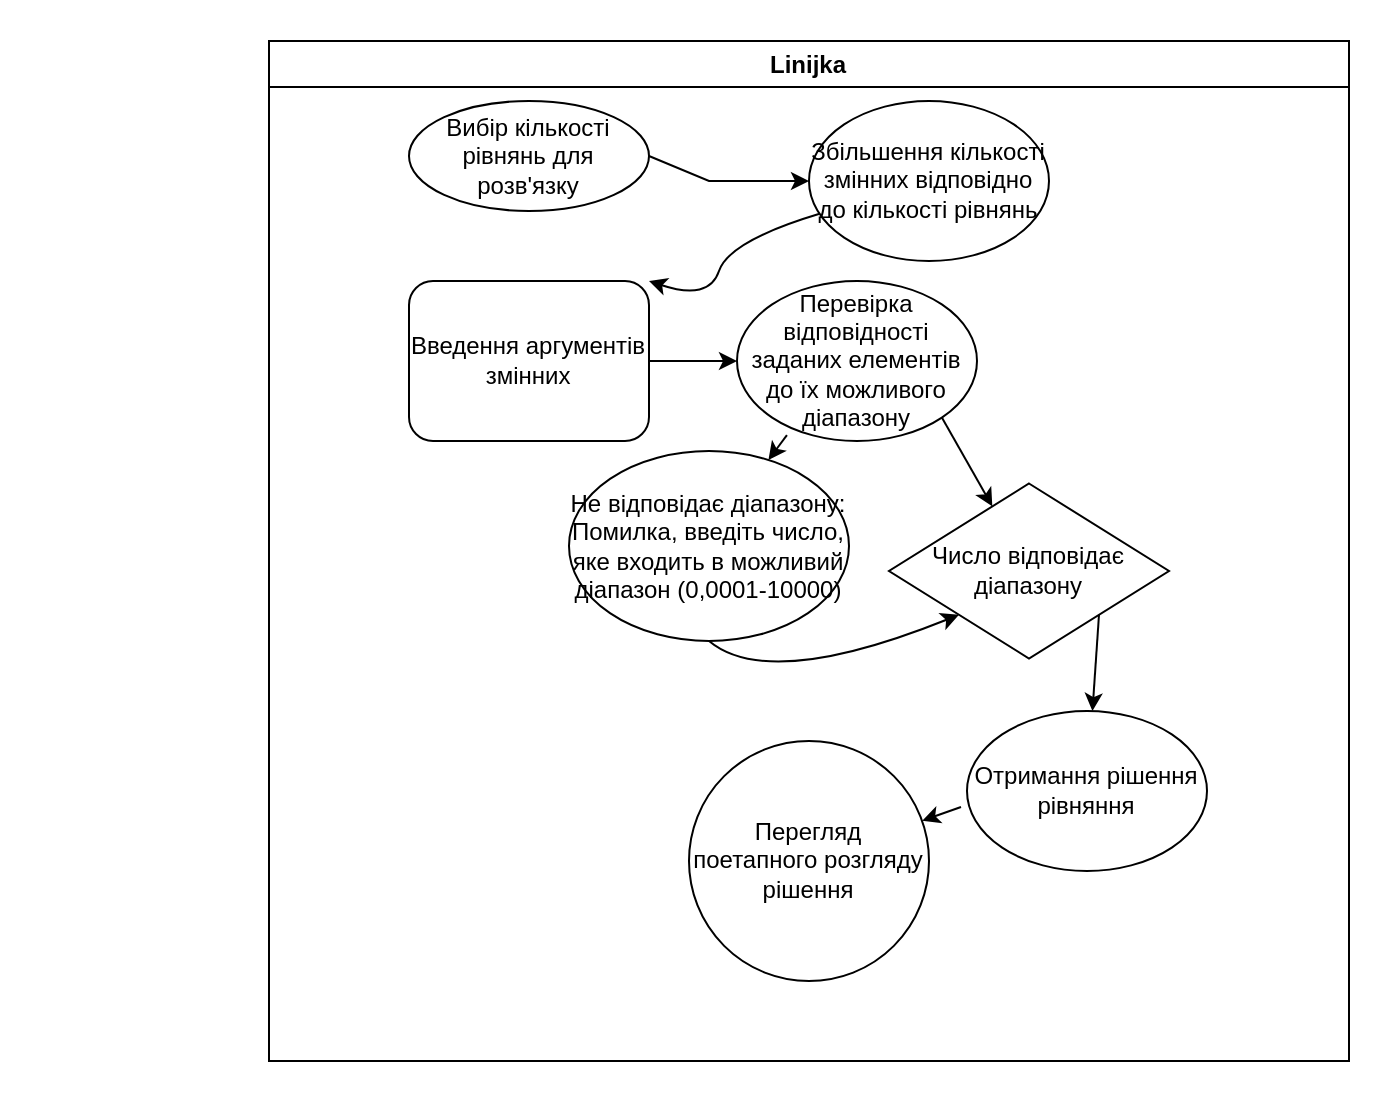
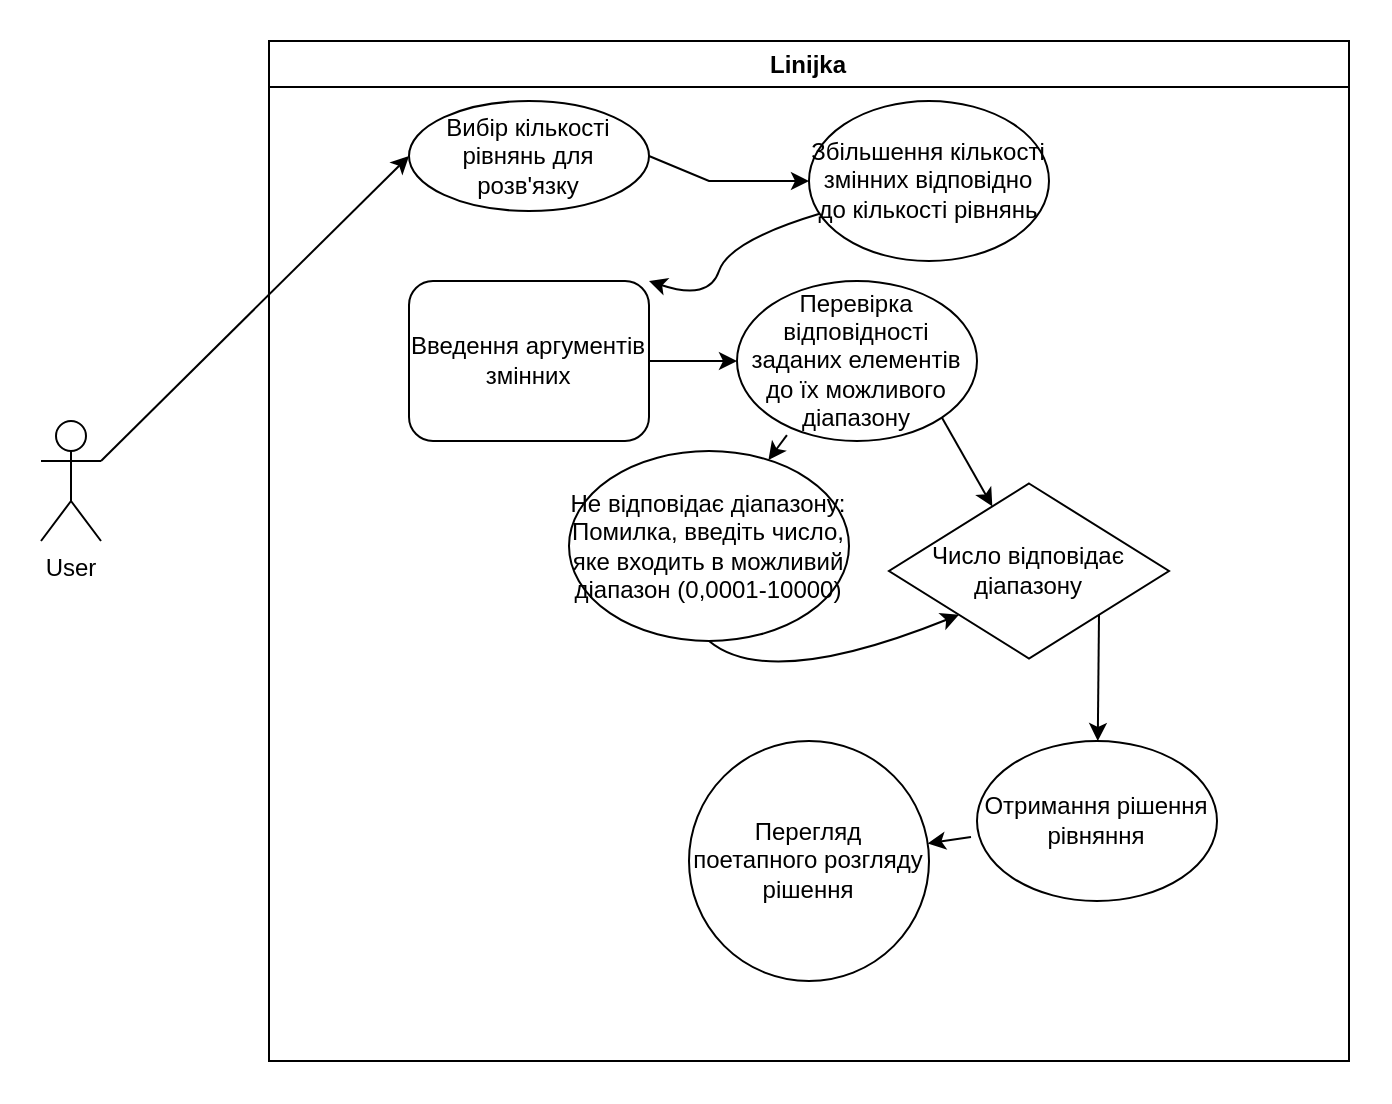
edge "User" -> "Вибір кількості рівнянь для розв'язку": added
node "User": added
node "Отримання рішення рівняння": moved (1087, 791) -> (1097, 821)
